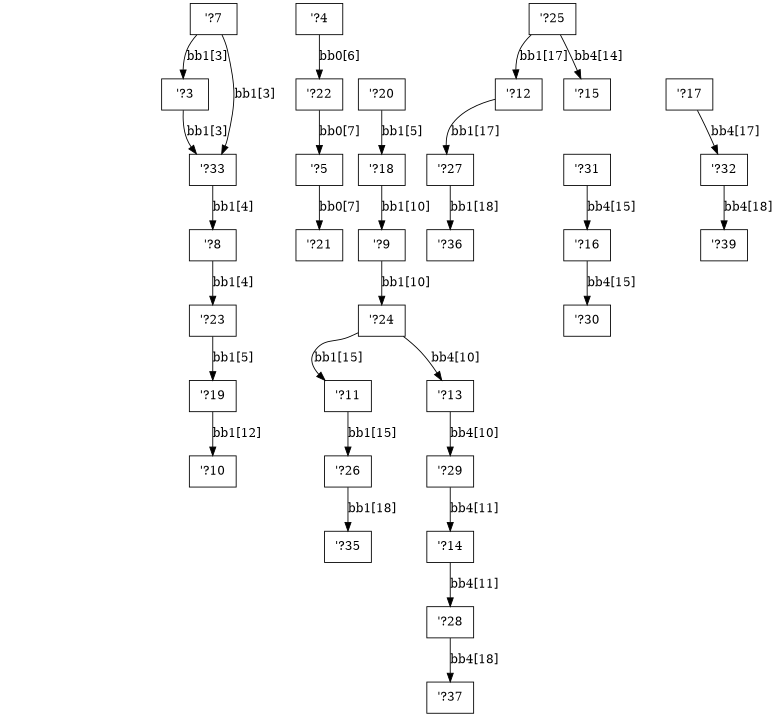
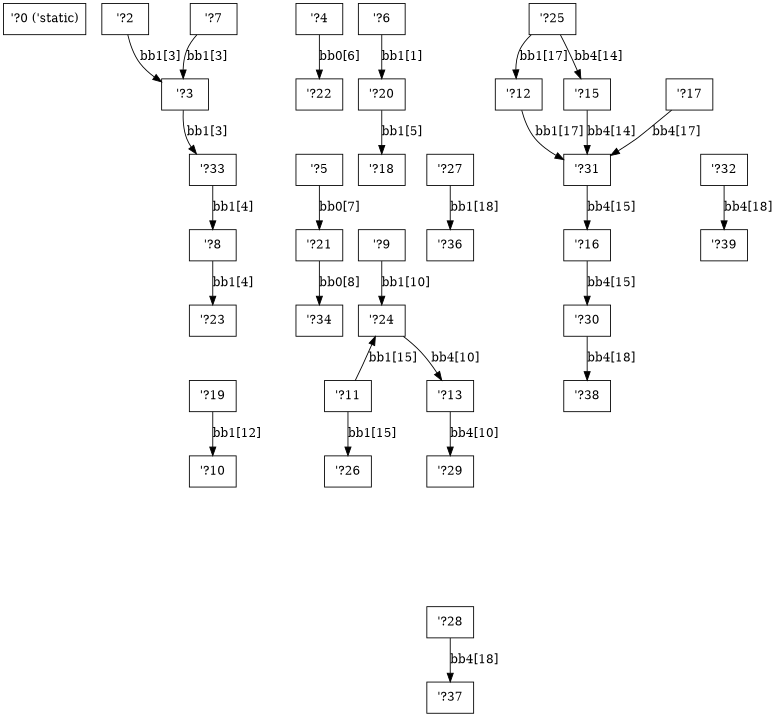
node "'?0 ('static)": added
node "'?2": added
node "'?6": added
edge "'?7" -> "'?33": removed, label "bb1[3]"
edge "'?12" -> "'?27": now "'?12" -> "'?31"
edge "'?22" -> "'?5": removed, label "bb0[7]"
edge "'?15" -> "'?31": added, label "bb4[14]"
edge "'?17" -> "'?32": now "'?17" -> "'?31"
edge "'?18" -> "'?9": removed, label "bb1[10]"
node "'?34": added
edge "'?24" -> "'?11": reversed
edge "'?23" -> "'?19": removed, label "bb1[5]"
node "'?38": added
node "'?35": removed
node "'?14": removed
